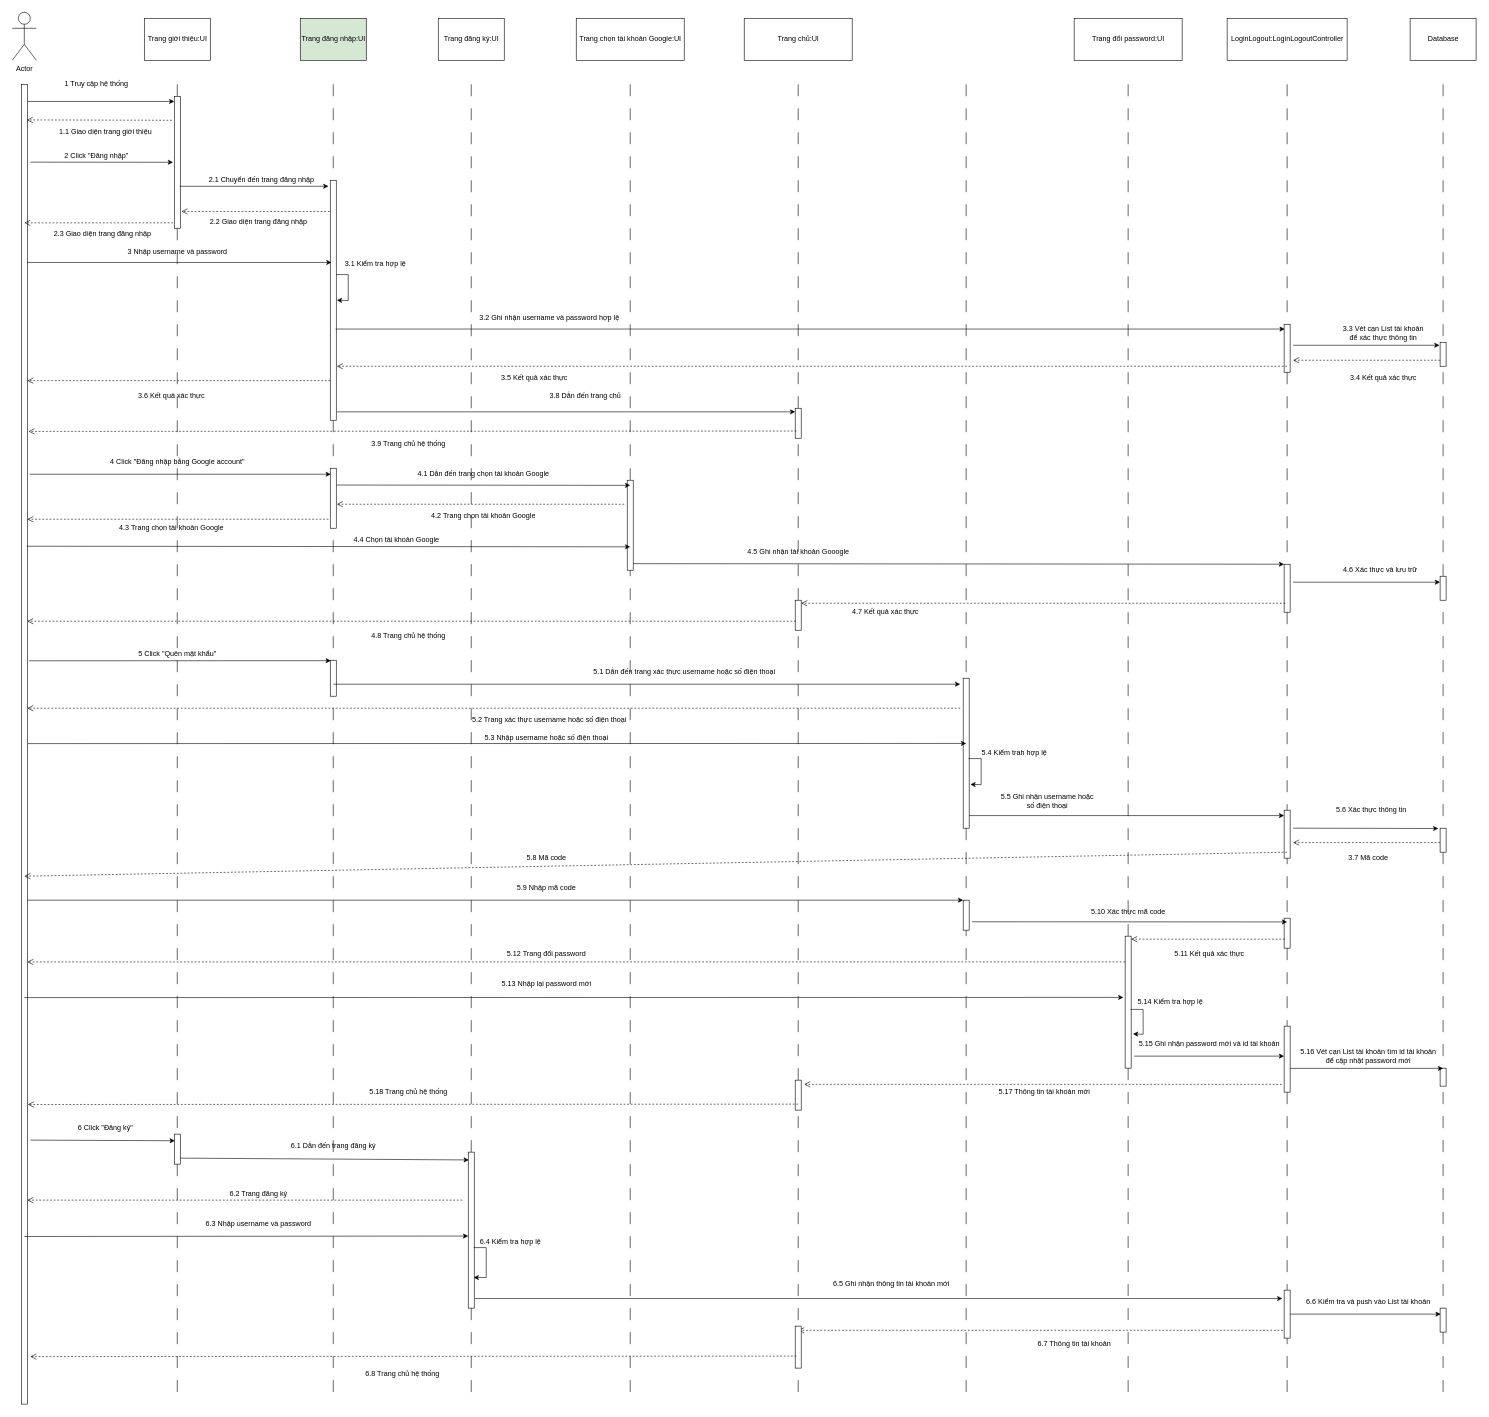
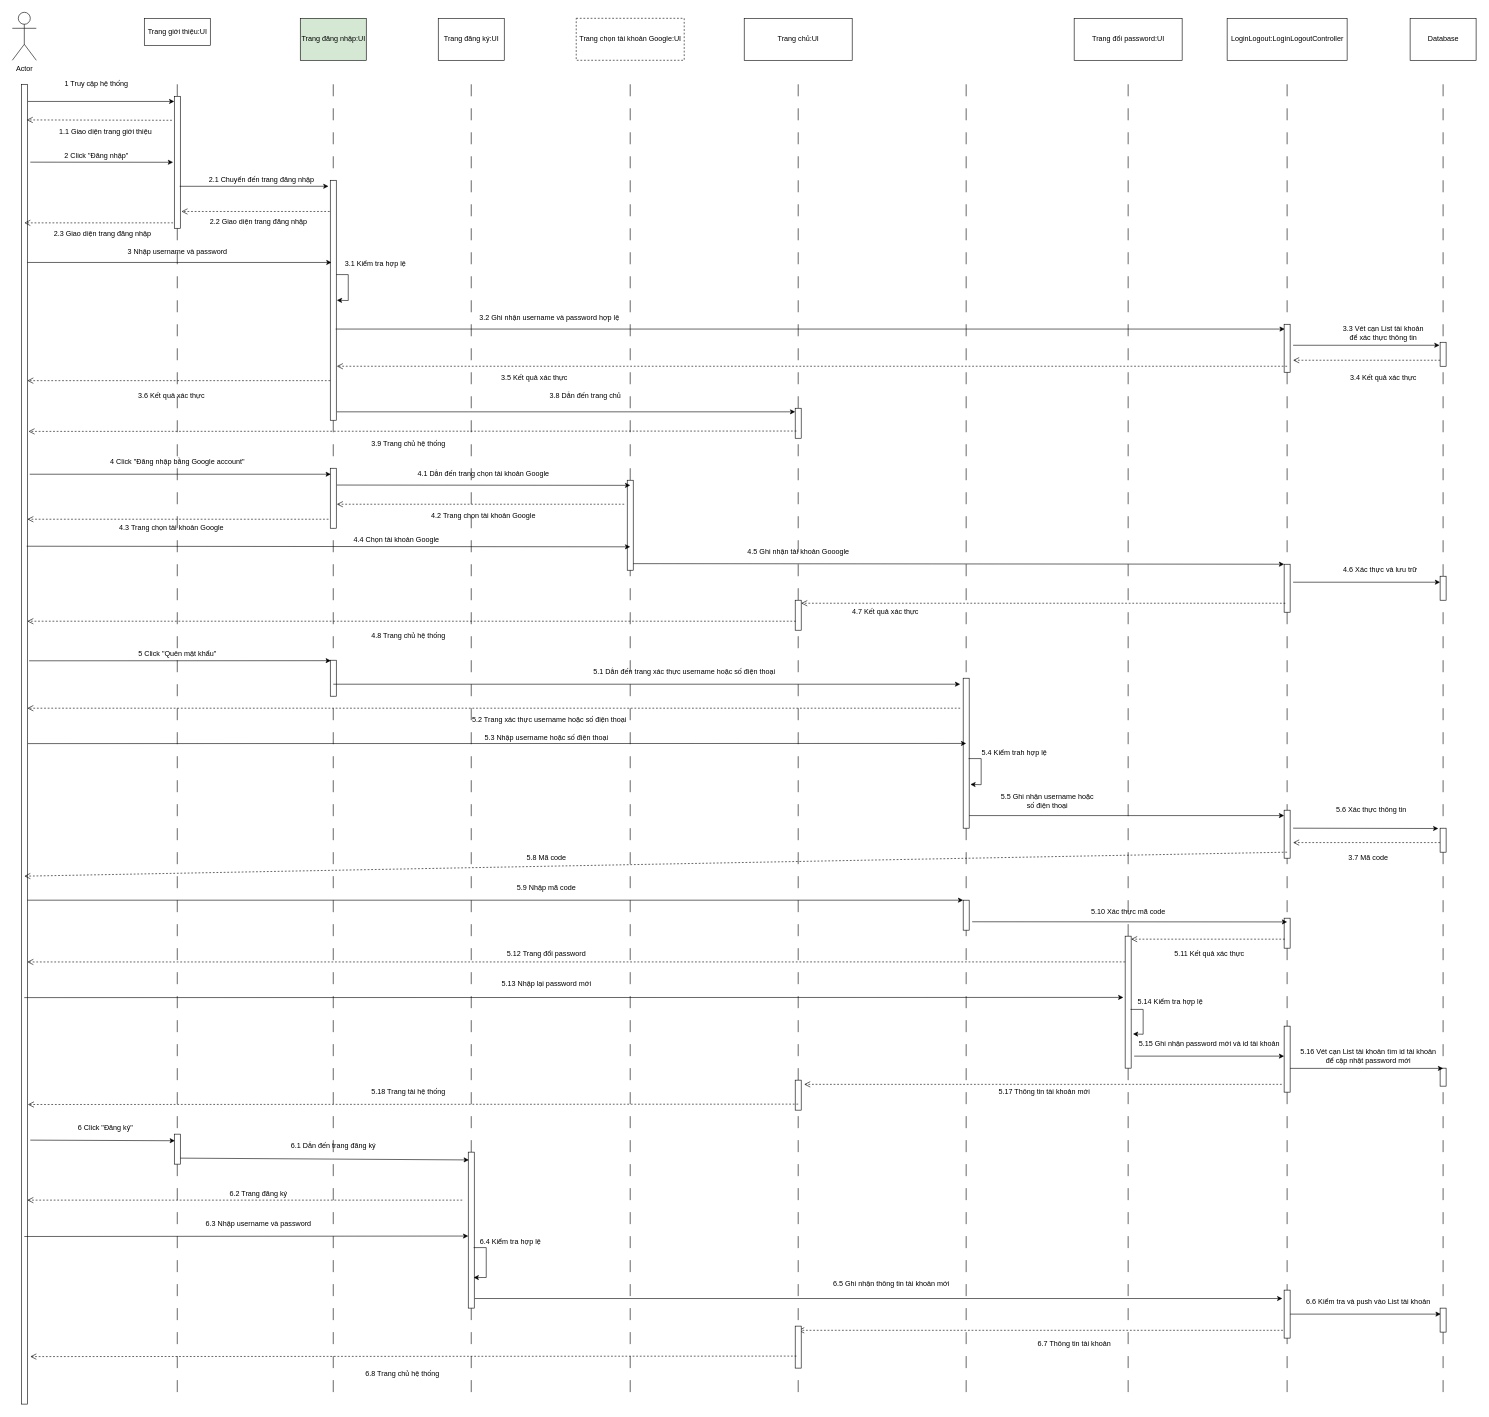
node "Trang giới thiệu:UI": size 66x42 -> 66x27
node "Trang chọn tài khoản Google:UI": style solid -> dashed
node "5.18 Trang chủ hệ thống": label "5.18 Trang chủ hệ thống" -> "5.18 Trang tài hệ thống"
